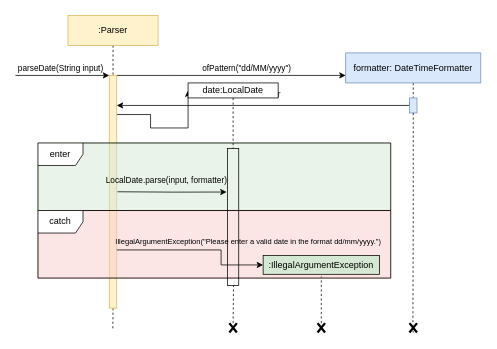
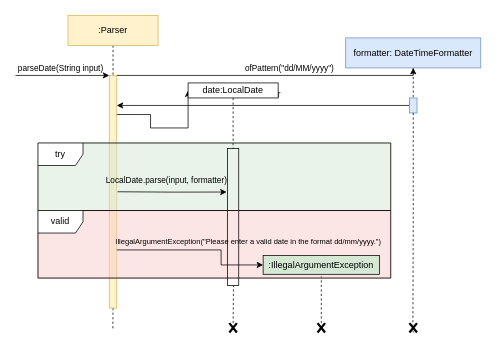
node "formatter: DateTimeFormatter": moved (413, 68) -> (413, 53)
node "enter": label "enter" -> "try"
node "catch": label "catch" -> "valid"
